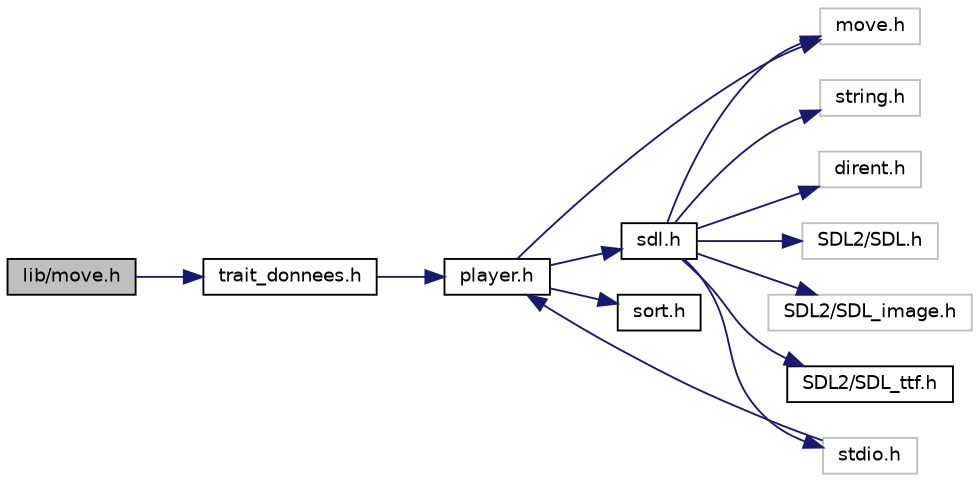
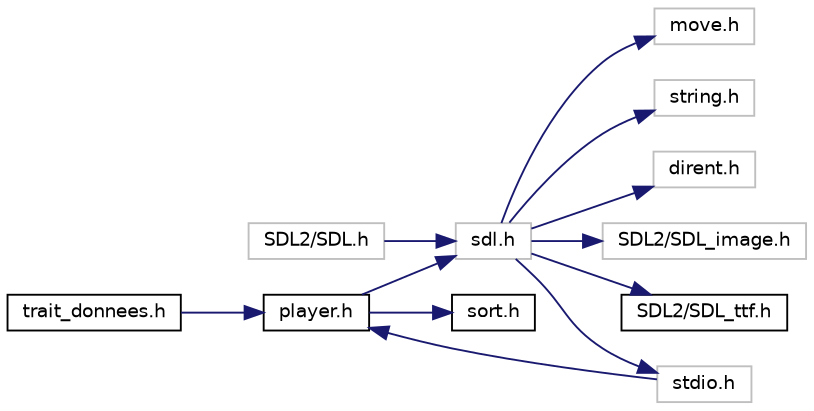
edge "player.h" -> "move.h": removed
node "sdl.h": color black -> grey75
edge "sdl.h" -> "SDL2/SDL.h": reversed
node "lib/move.h": removed
